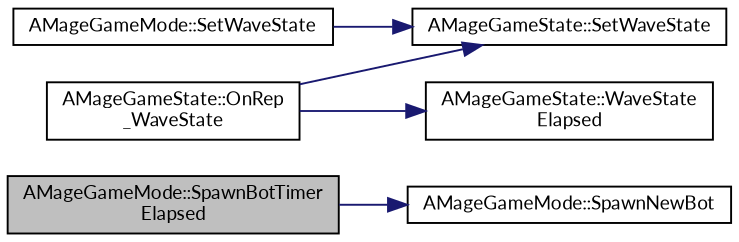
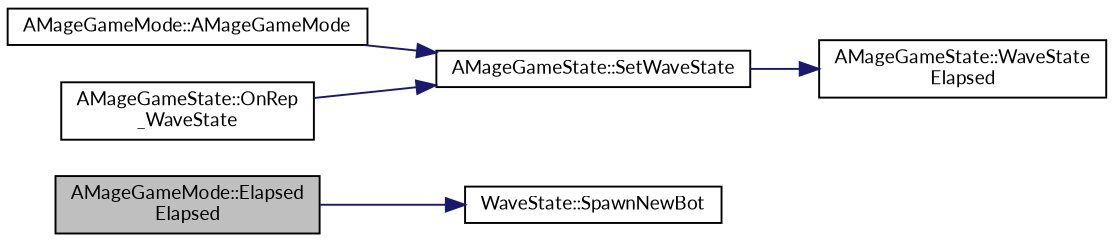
node "AMageGameMode::SetWaveState": label "AMageGameMode::SetWaveState" -> "AMageGameMode::AMageGameMode"
edge "AMageGameState::OnRep _WaveState" -> "AMageGameState::WaveState Elapsed": now "AMageGameState::SetWaveState" -> "AMageGameState::WaveState Elapsed"
node "AMageGameMode::SpawnBotTimer Elapsed": label "AMageGameMode::SpawnBotTimer Elapsed" -> "AMageGameMode::Elapsed Elapsed"
node "AMageGameMode::SpawnNewBot": label "AMageGameMode::SpawnNewBot" -> "WaveState::SpawnNewBot"
